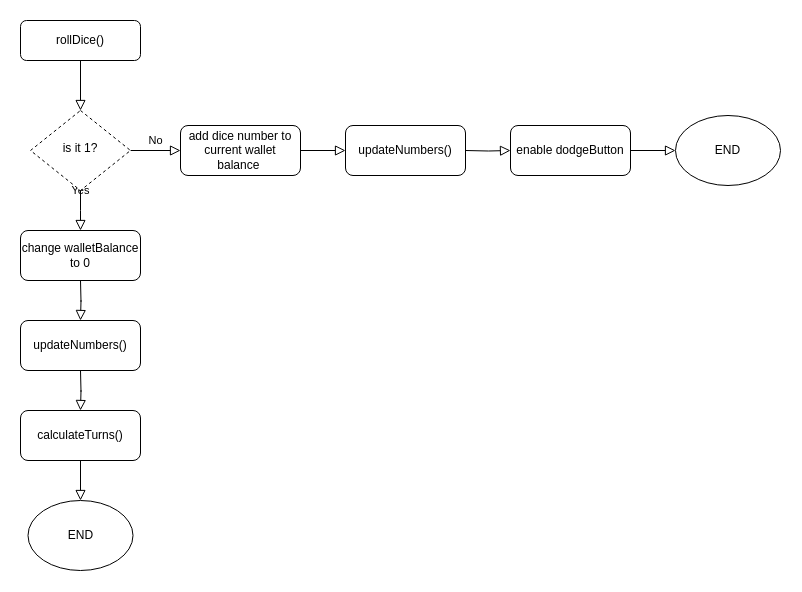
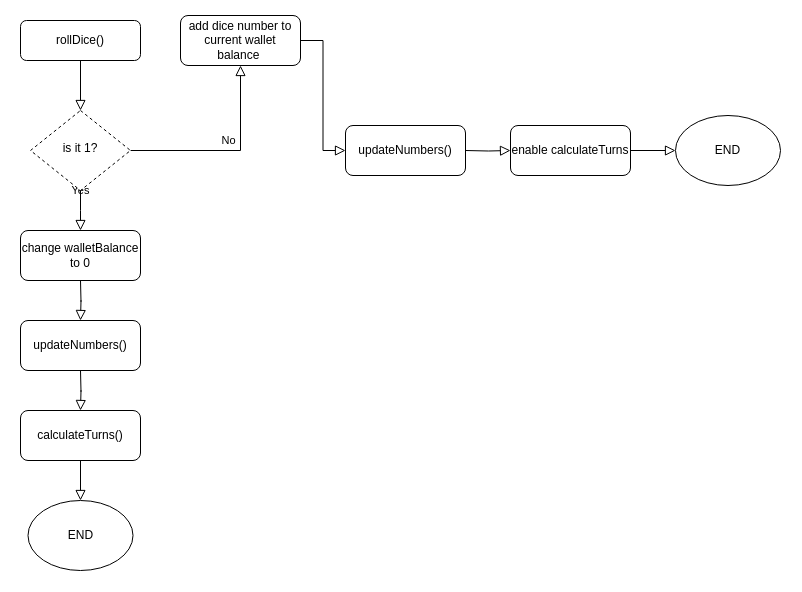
node "add dice number to current wallet balance": moved (241, 151) -> (241, 41)
node "enable dodgeButton": label "enable dodgeButton" -> "enable calculateTurns"
